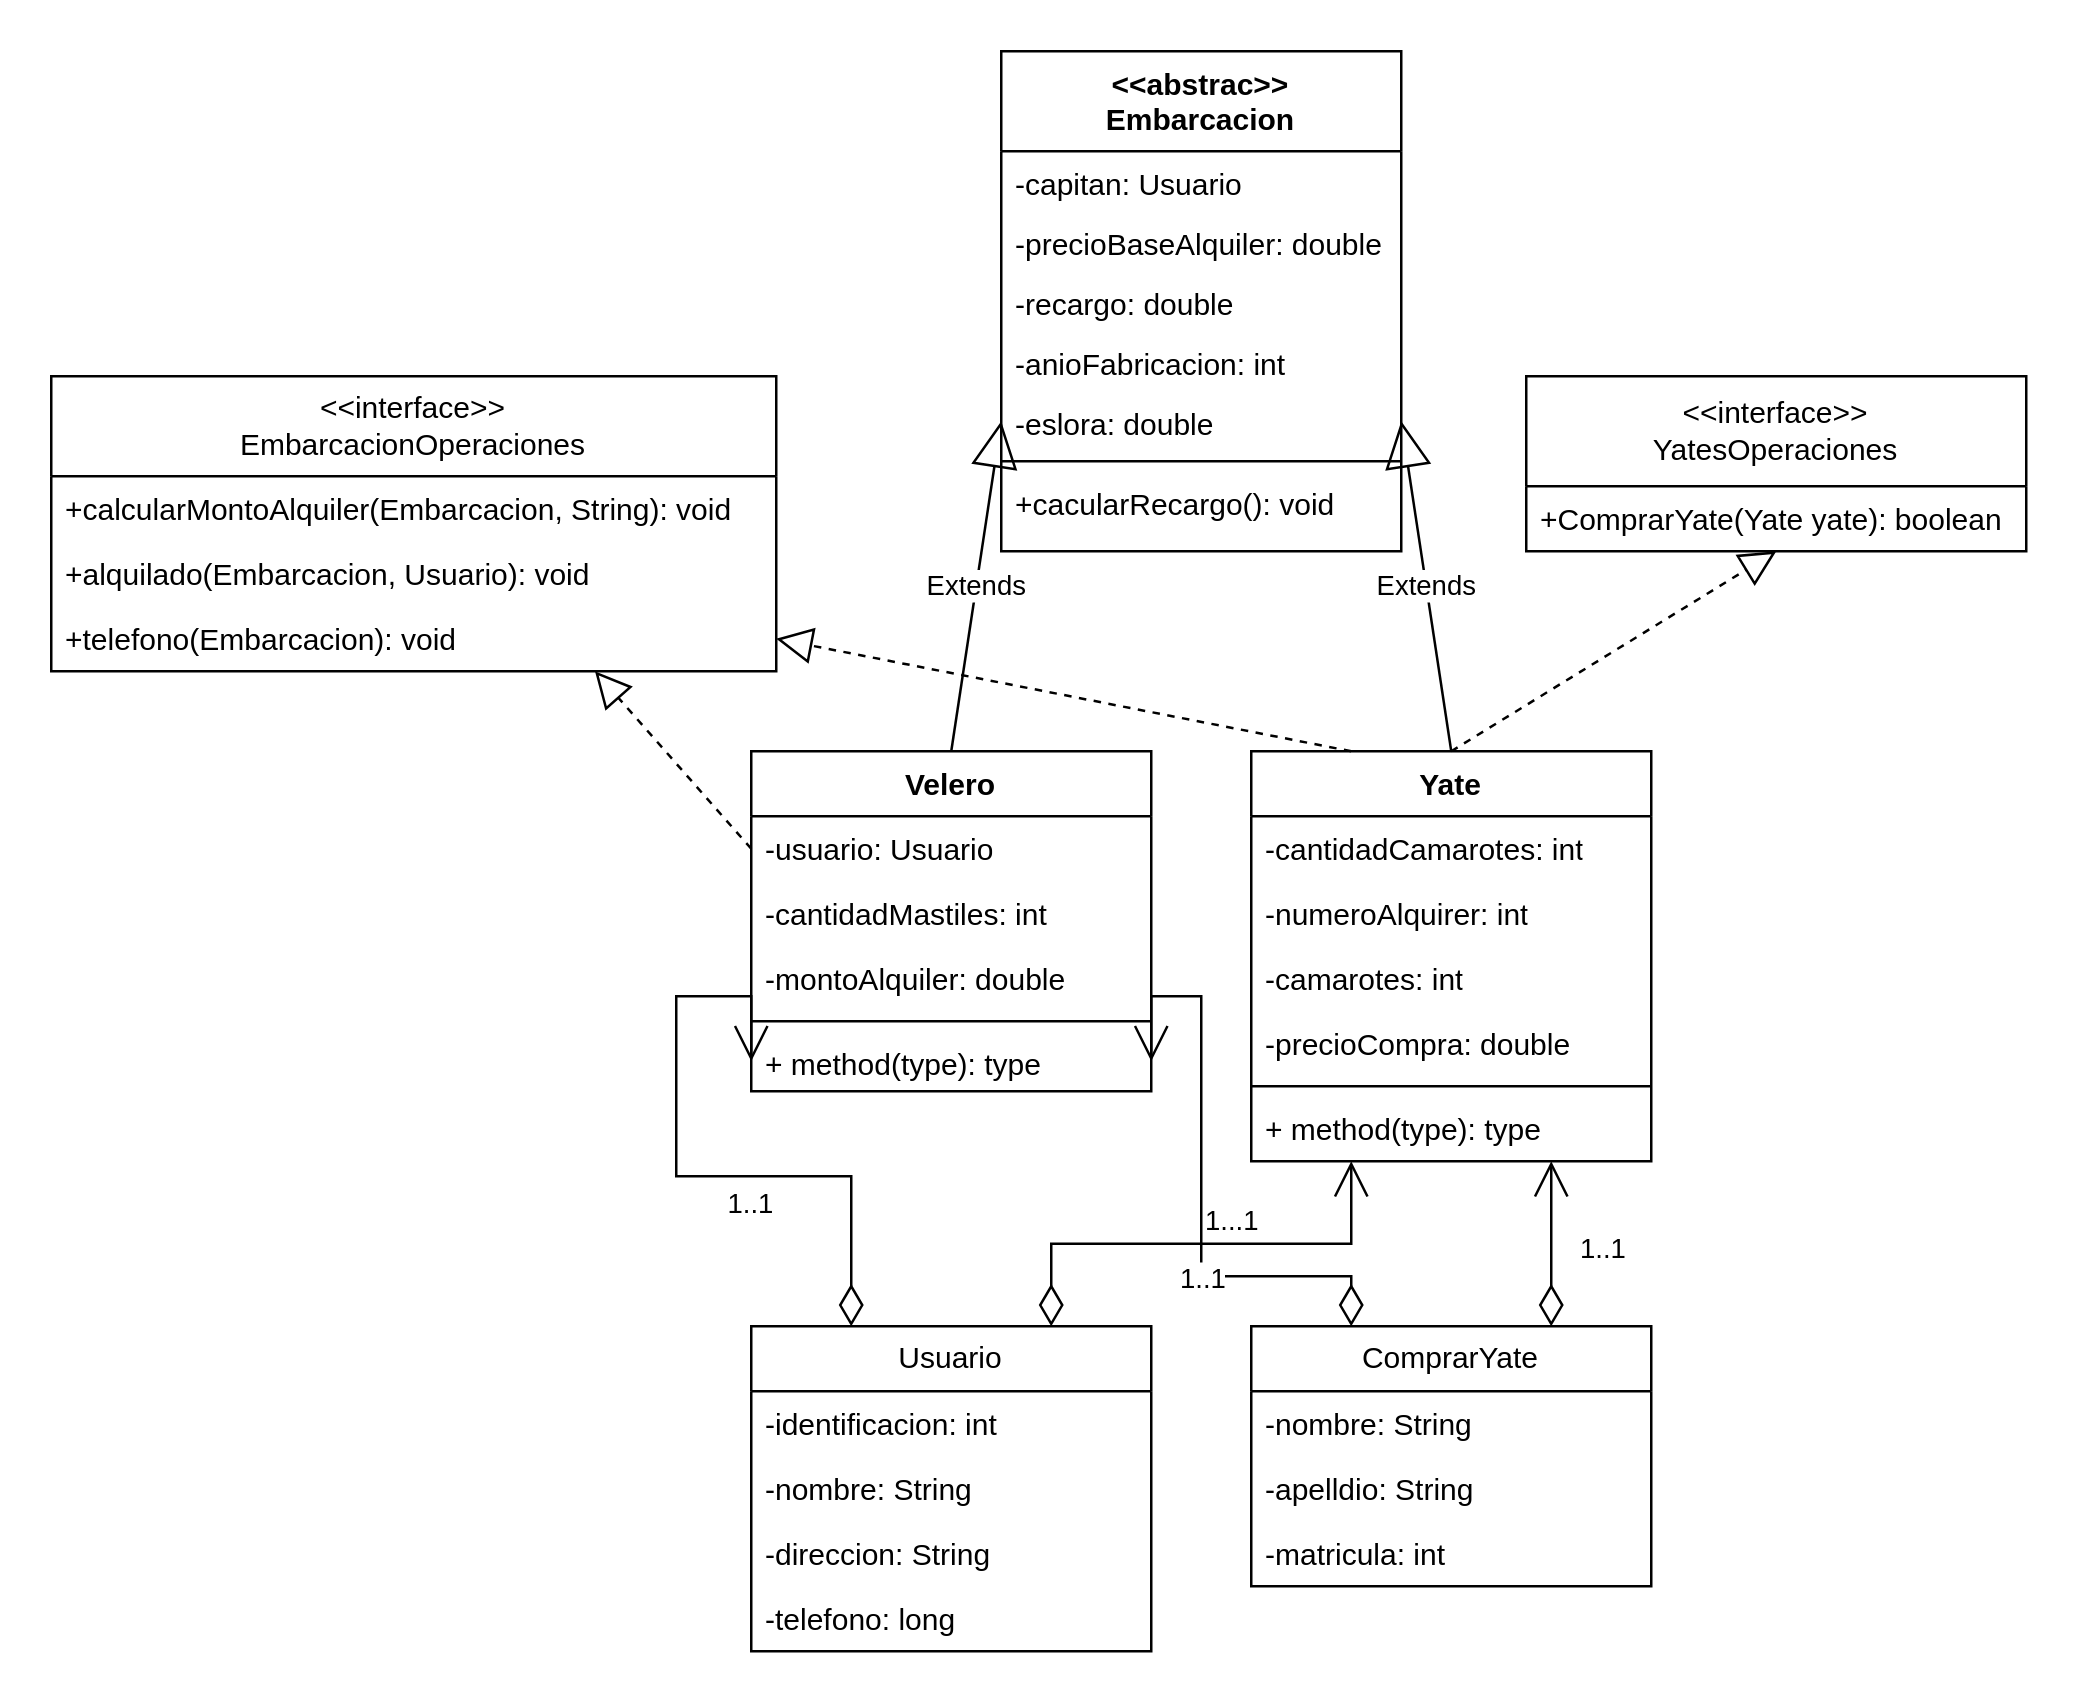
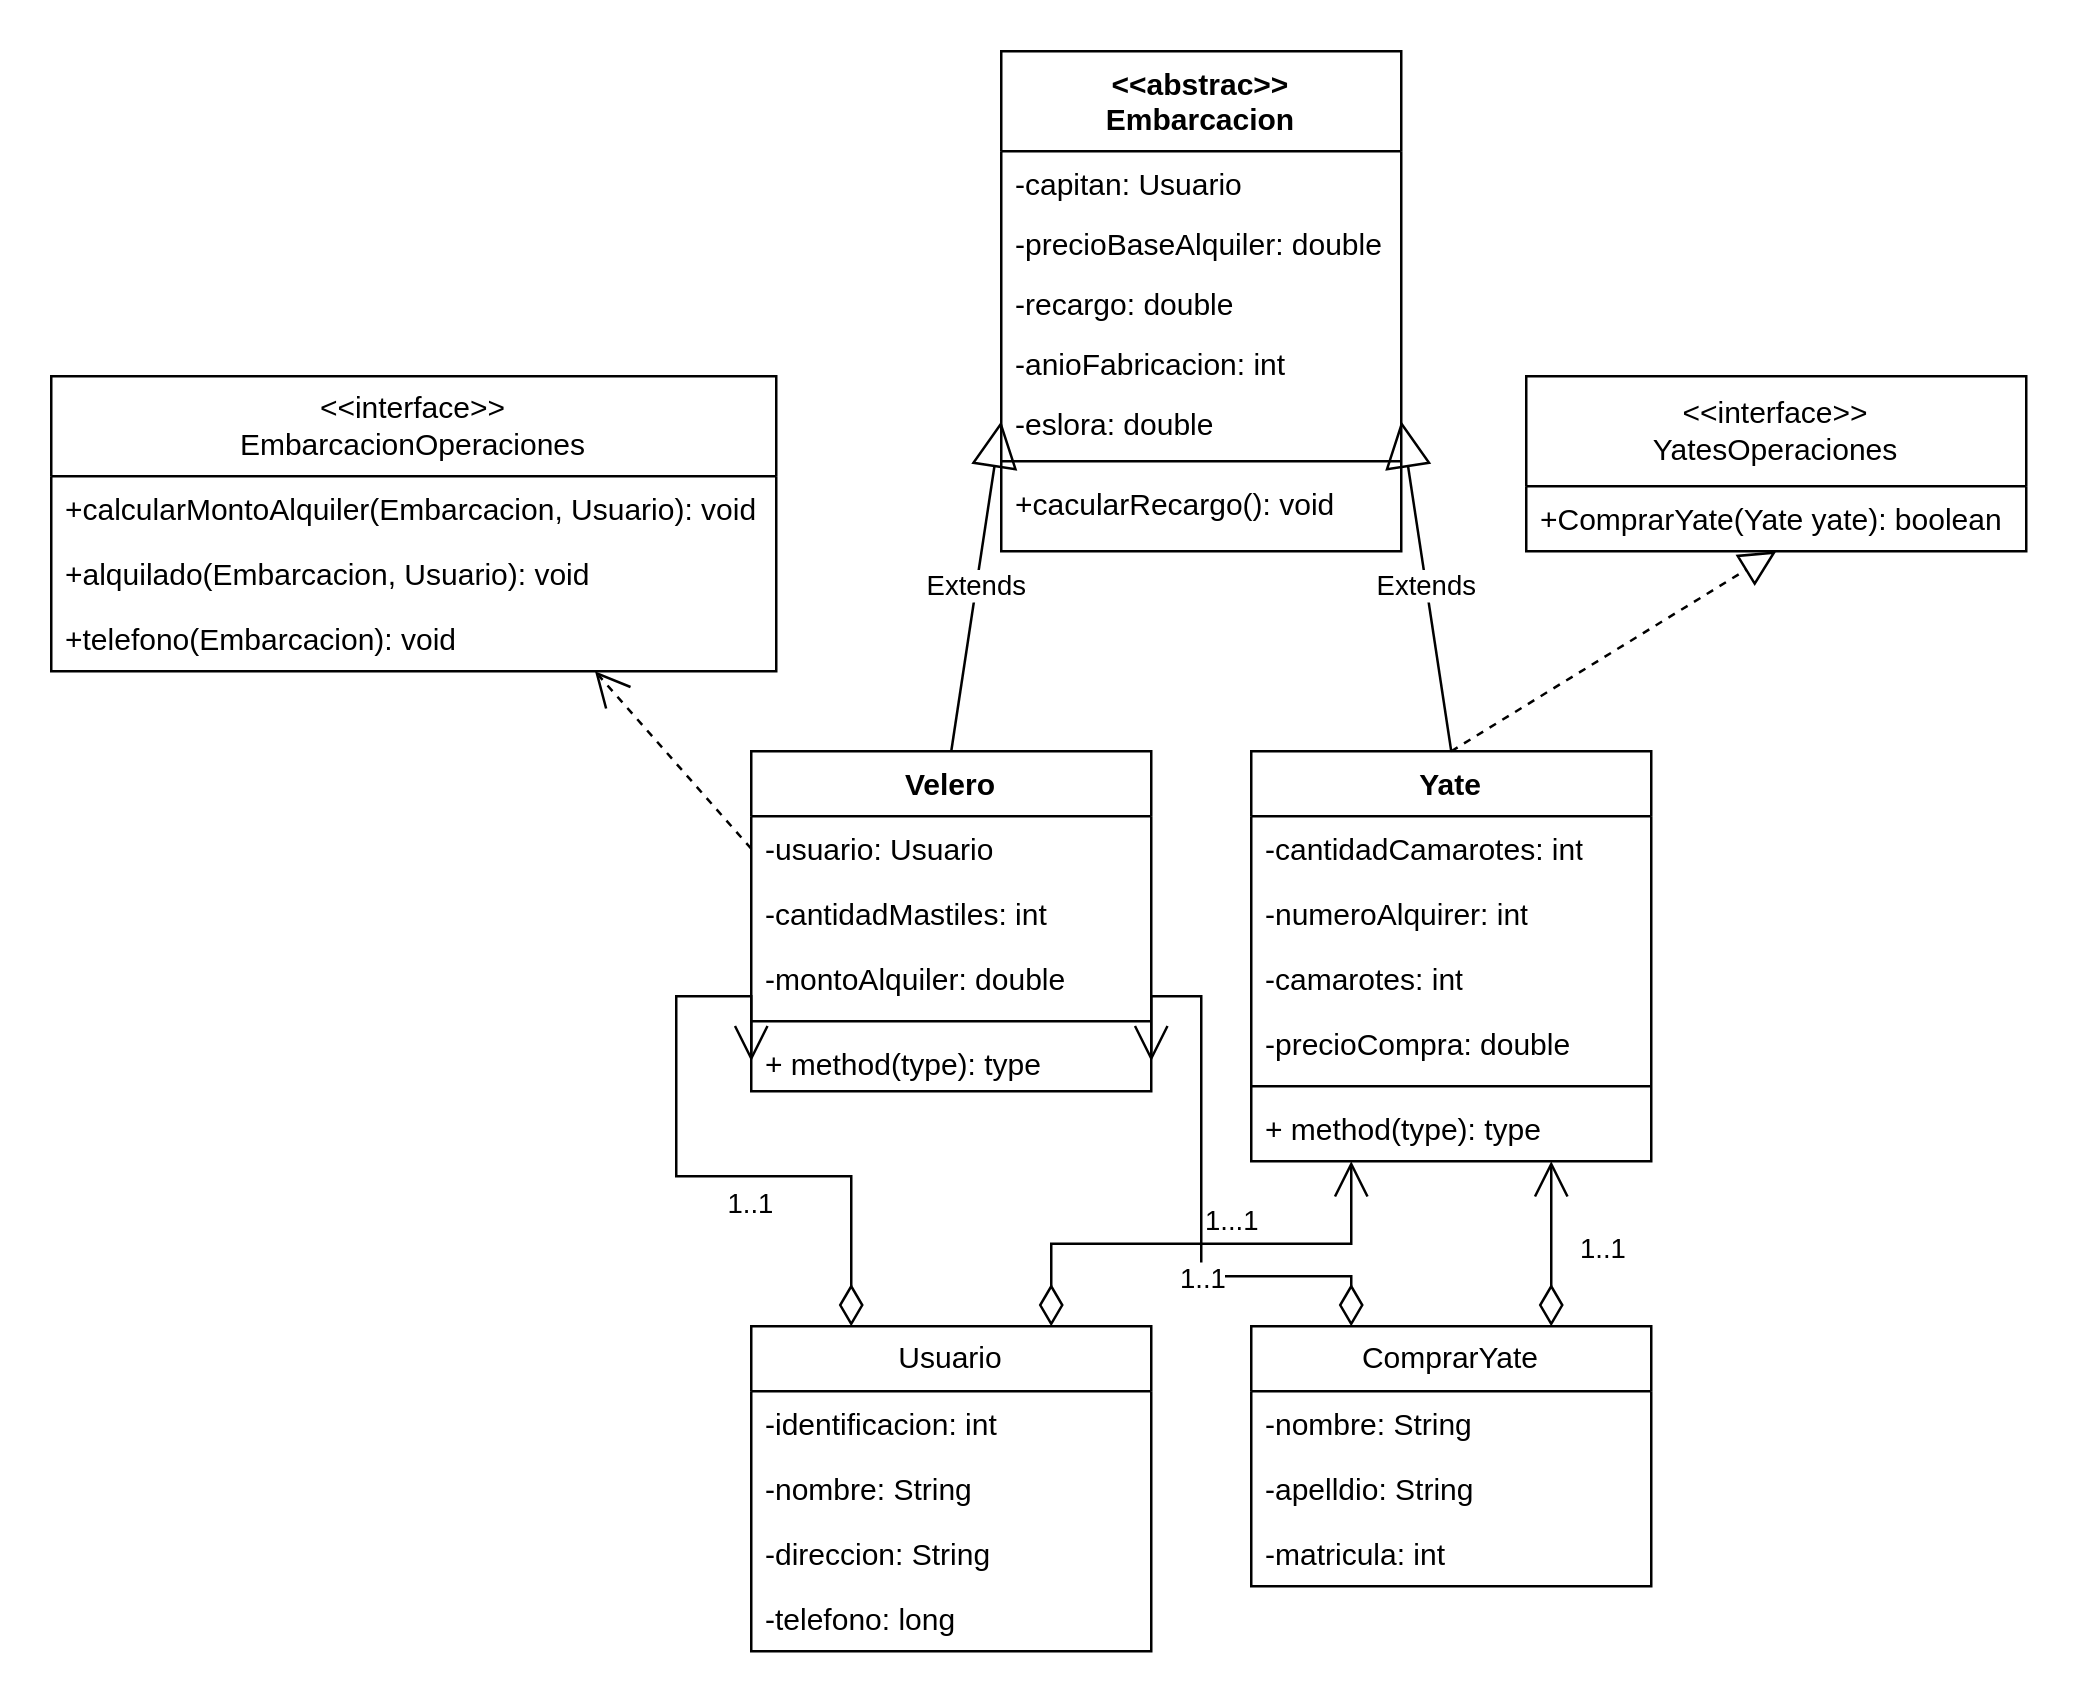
node "+calcularMontoAlquiler(Embarcacion, String): void": label "+calcularMontoAlquiler(Embarcacion, String): void" -> "+calcularMontoAlquiler(Embarcacion, Usuario): void"
edge "-usuario: Usuario" -> "<<interface>> EmbarcacionOperaciones": arrowhead block -> open
edge "Yate" -> "+telefono(Embarcacion): void": removed
